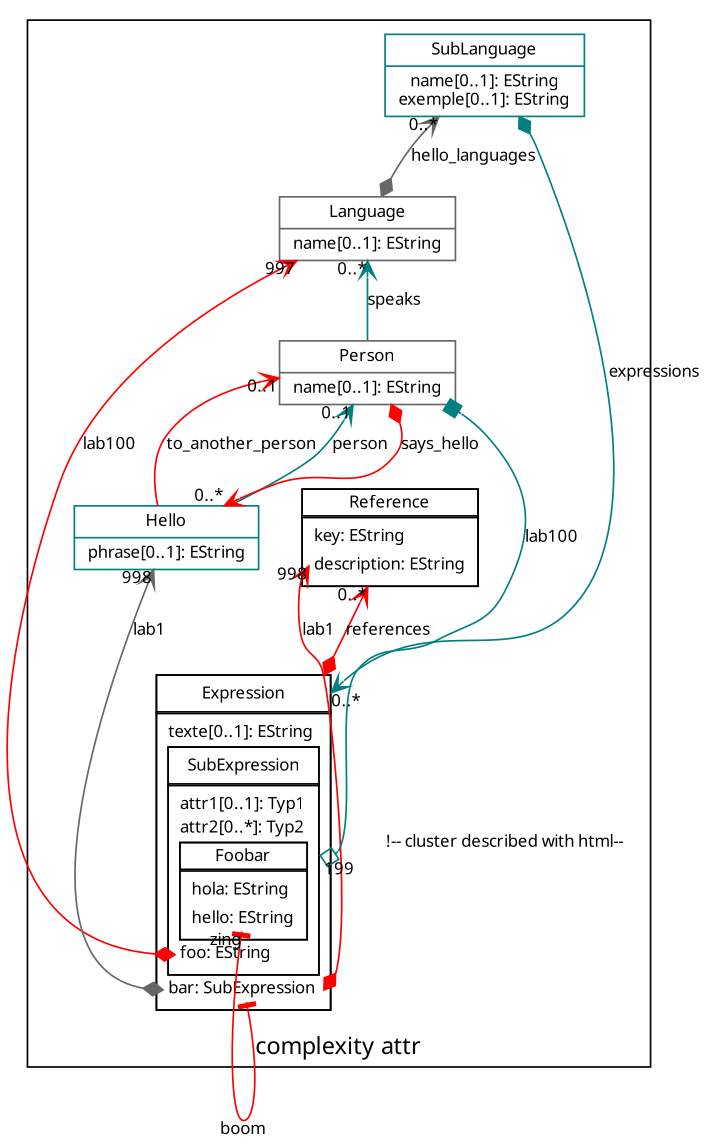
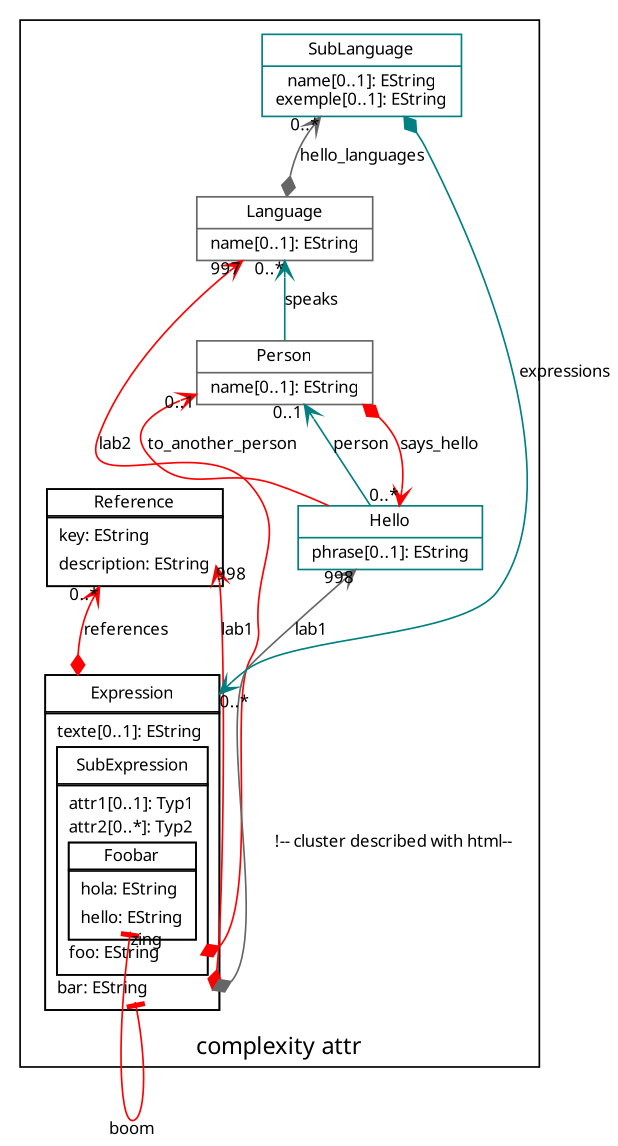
edge "Language" -- "Expression": label "lab100" -> "lab2"
edge "Person" -- "Expression": removed, label "lab100"
node "Expression": text "bar: SubExpression" -> "bar: EString"
